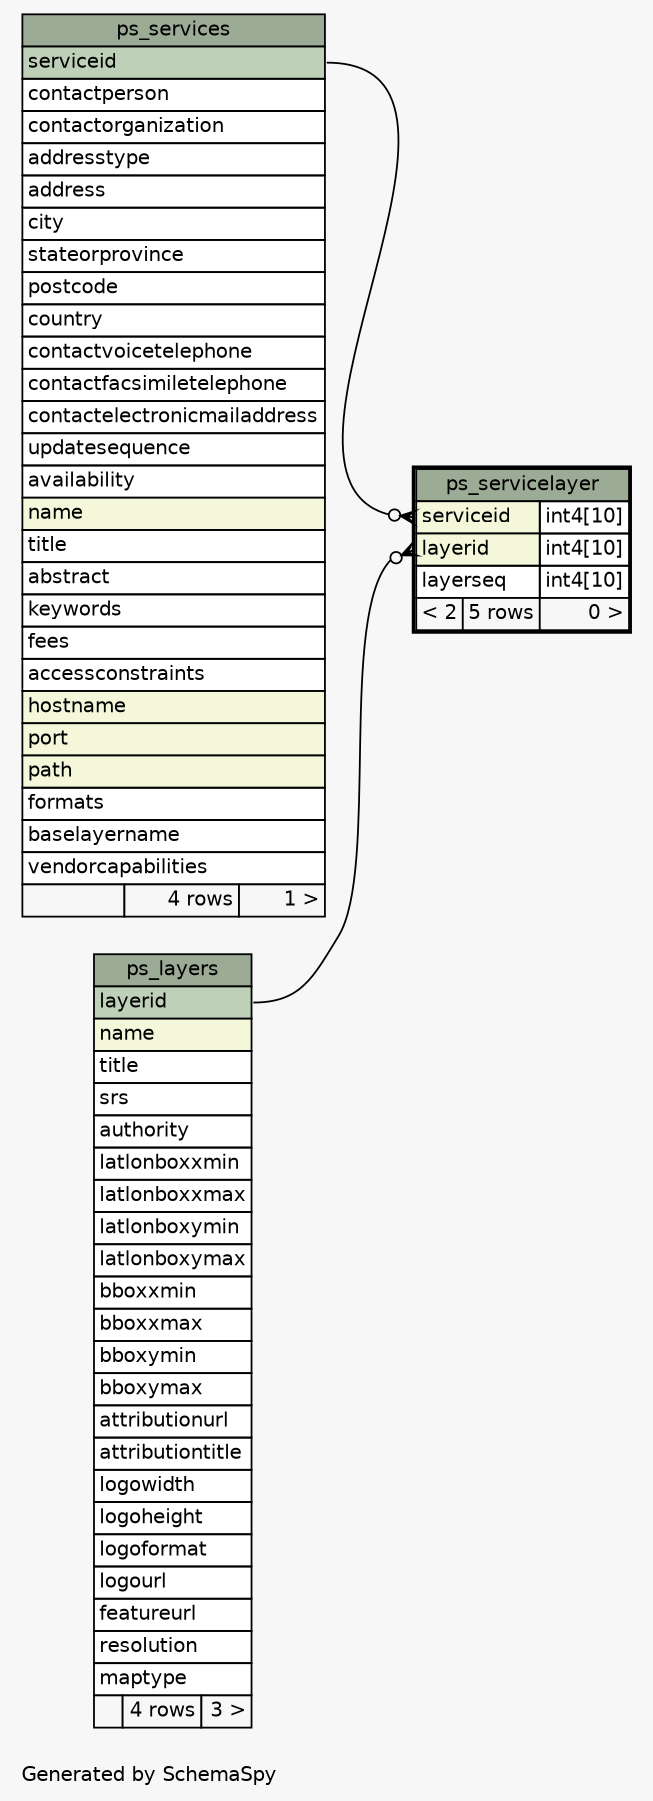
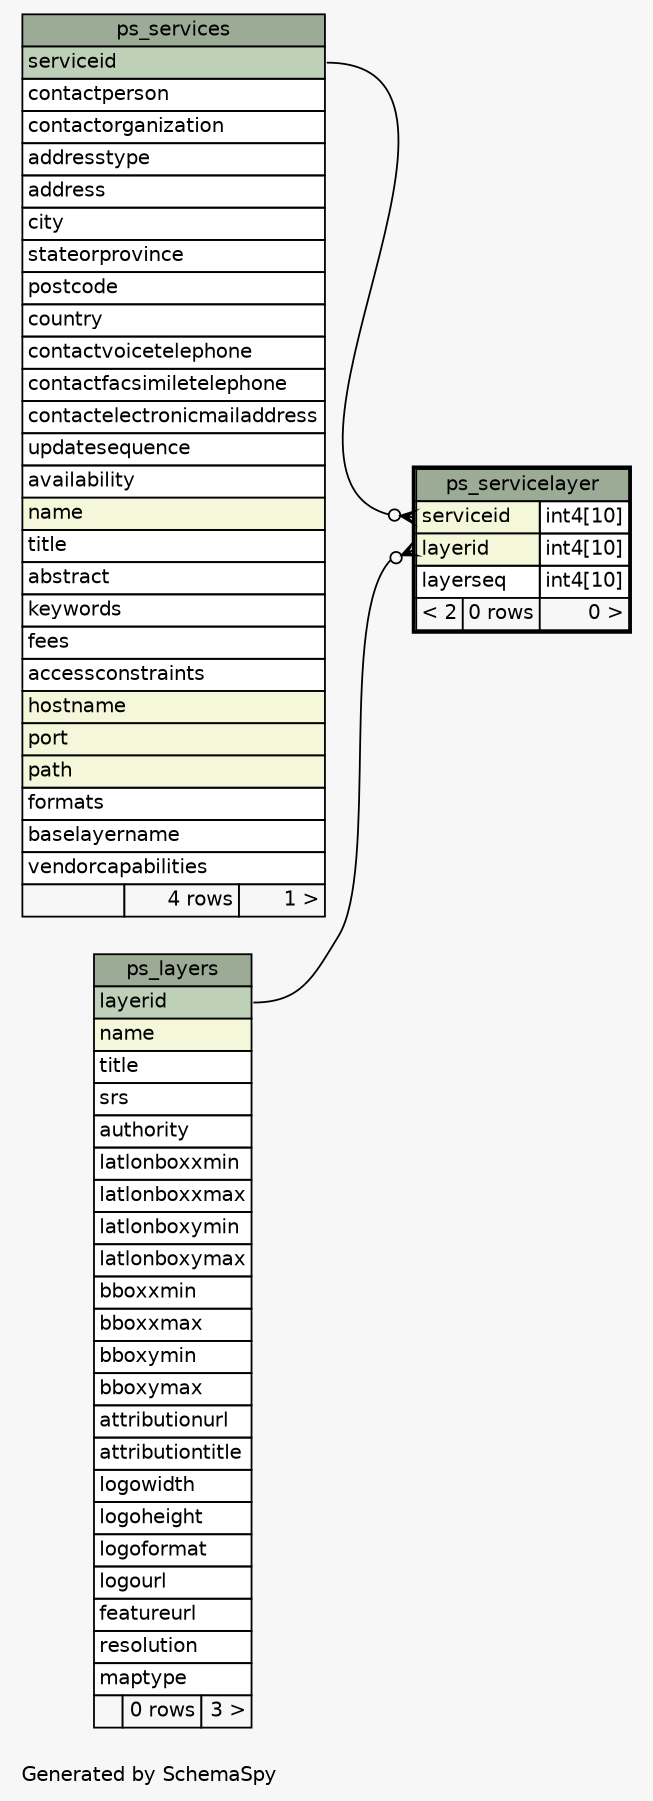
node "ps_servicelayer": text "5 rows" -> "0 rows"
node "ps_layers": text "4 rows" -> "0 rows"
